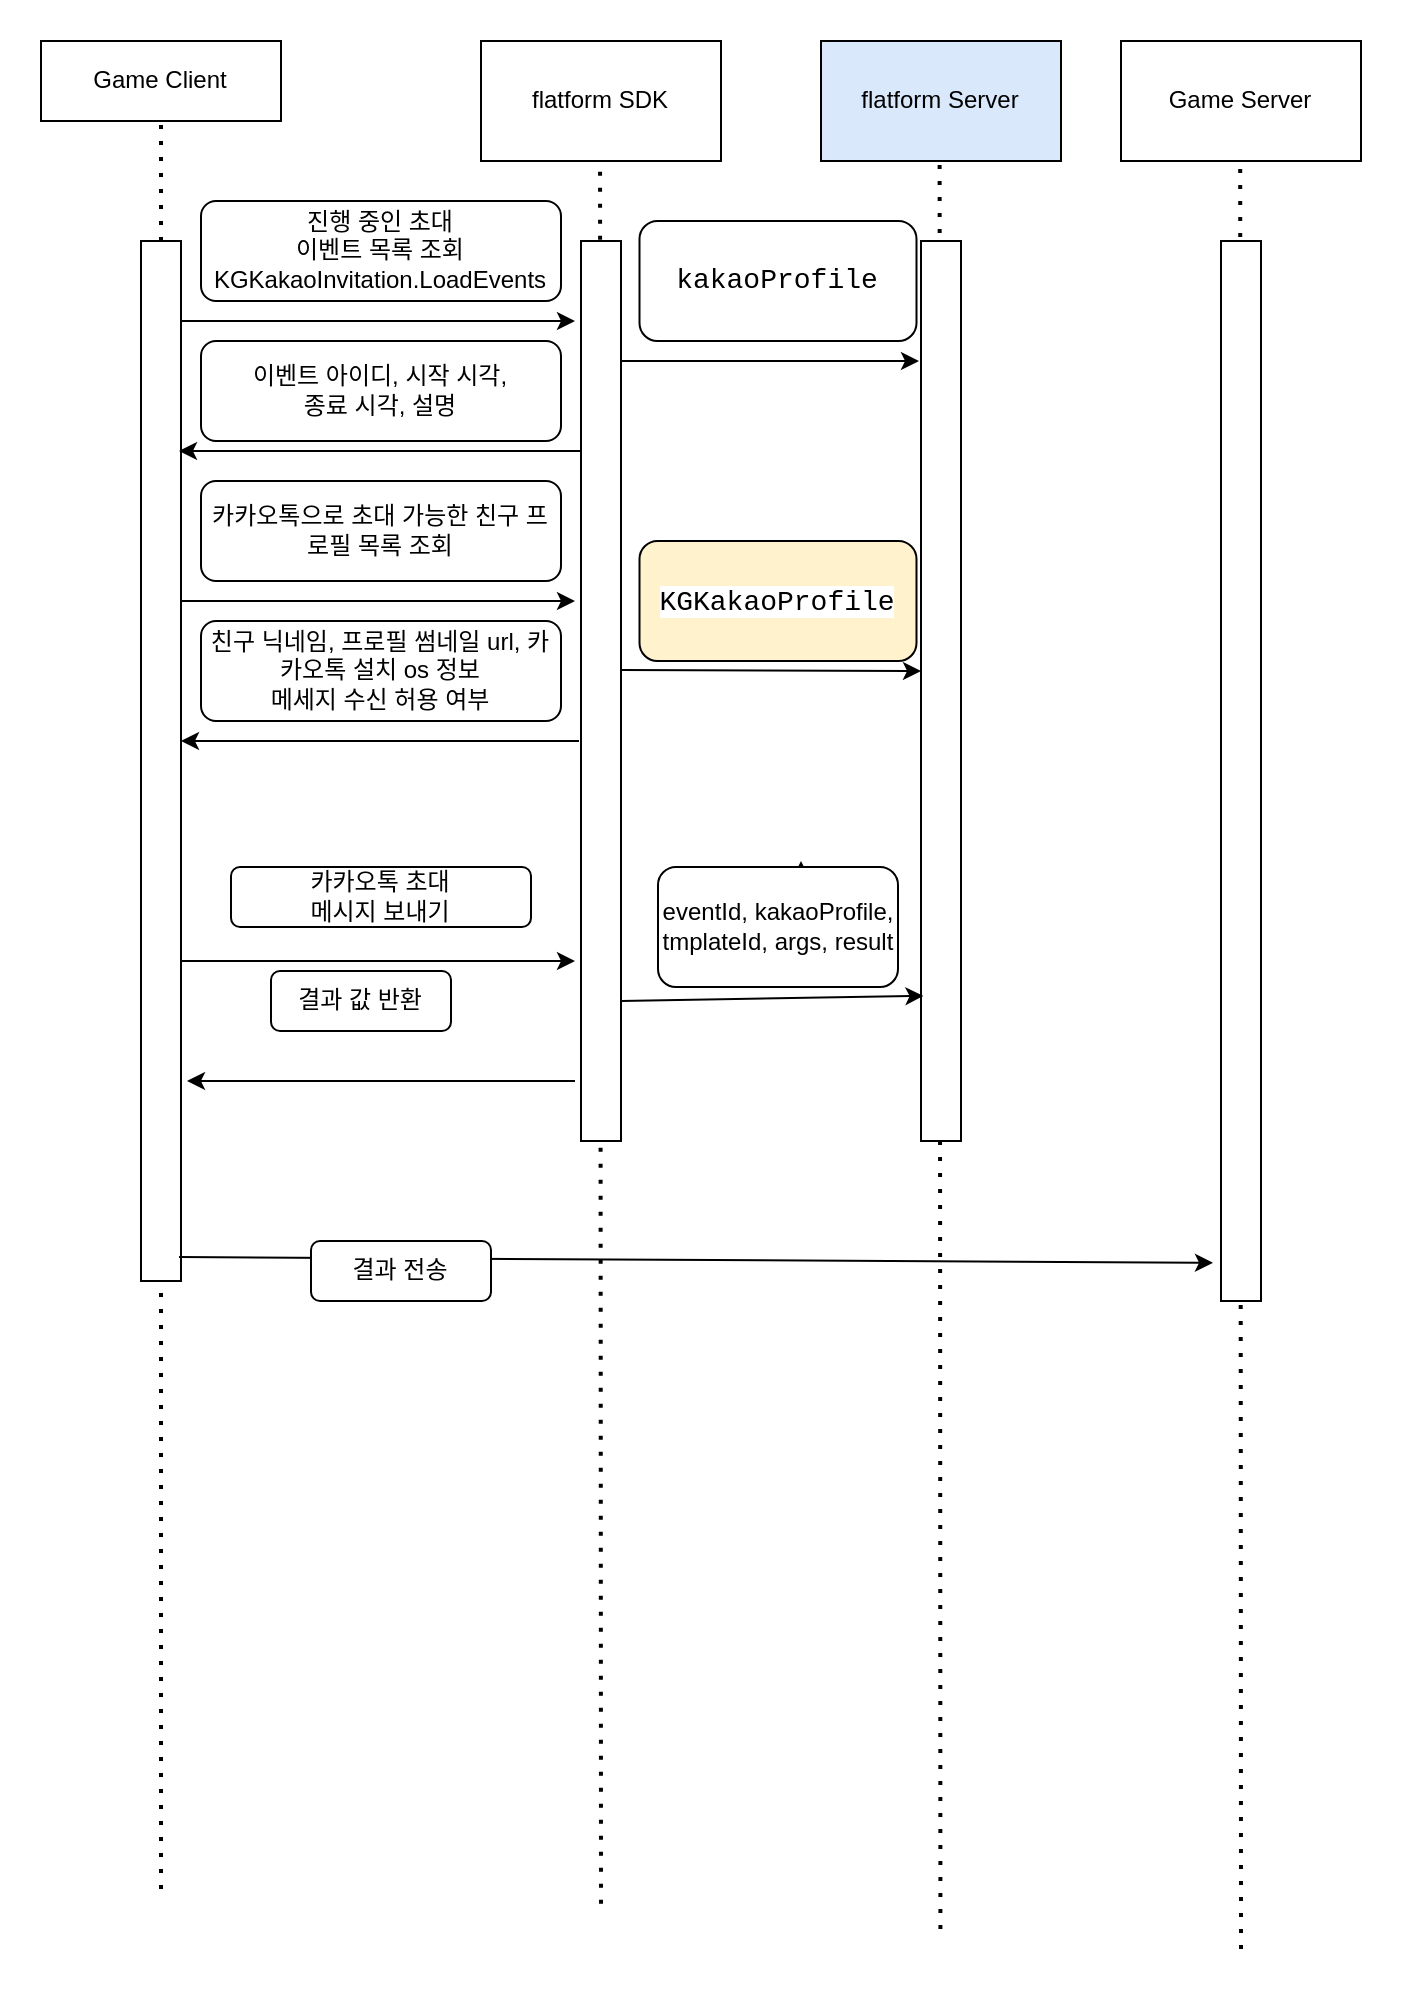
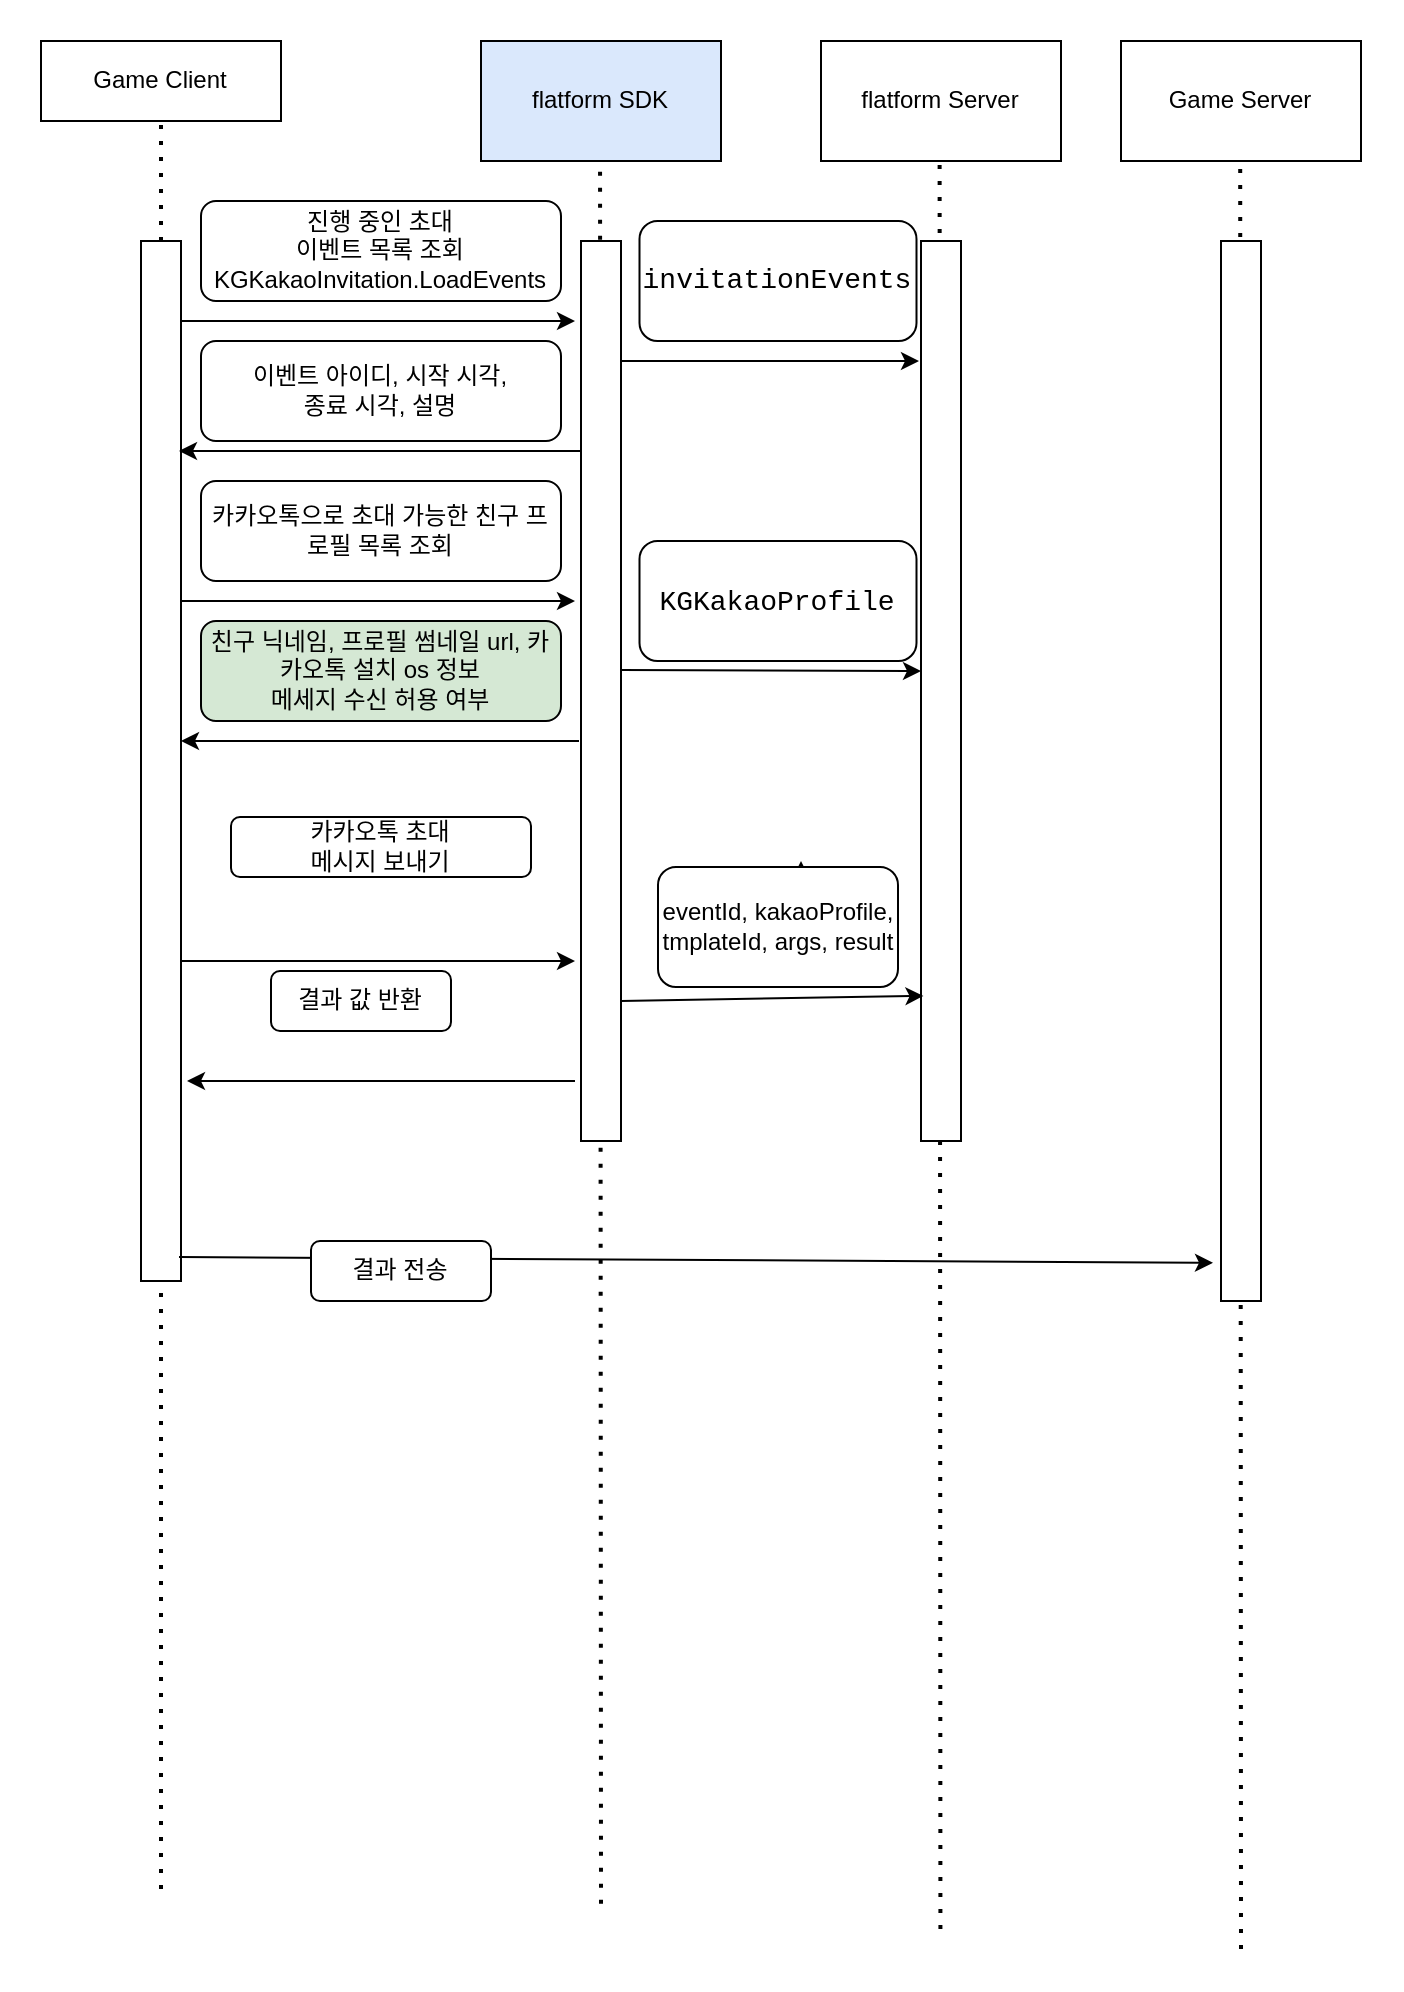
node "flatform SDK": fillcolor #ffffff -> #dae8fc
node "flatform Server": fillcolor #dae8fc -> #ffffff
node "kakaoProfile": label "kakaoProfile" -> "invitationEvents"
node "KGKakaoProfile": fillcolor #fff2cc -> #ffffff
node "친구 닉네임, 프로필 썸네일 url, 카카오톡 설치 os 정보 메세지 수신 허용 여부": fillcolor #ffffff -> #d5e8d4
node "카카오톡 초대 메시지 보내기": moved (381, 897) -> (381, 847)
